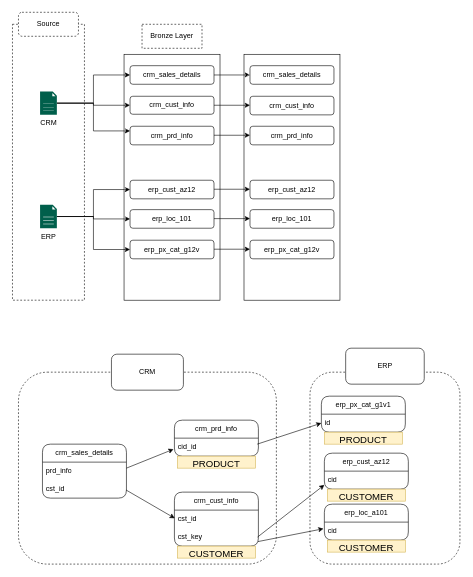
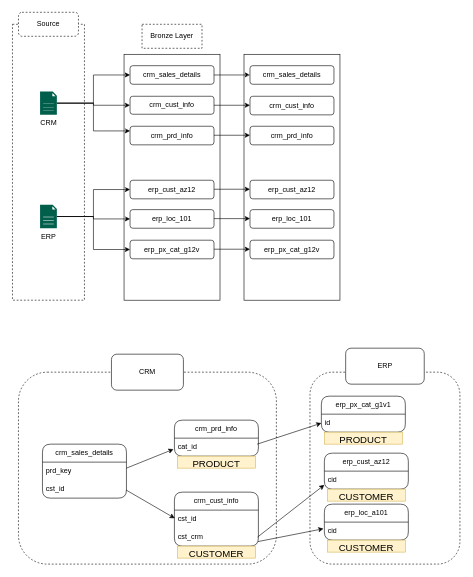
node "cid_id": label "cid_id" -> "cat_id"
node "prd_info": label "prd_info" -> "prd_key"
node "cst_key": label "cst_key" -> "cst_crm"
